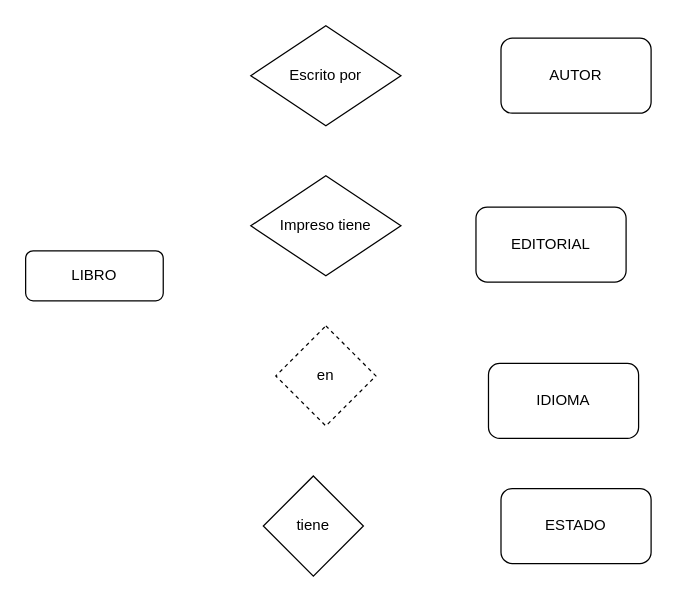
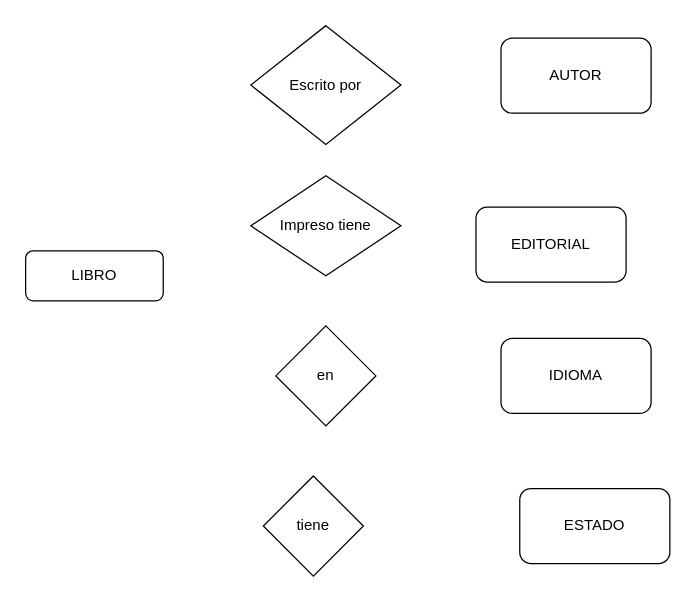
node "Escrito por": size 150x100 -> 150x119
node "en": style dashed -> solid
node "IDIOMA": moved (563, 401) -> (576, 376)
node "ESTADO": moved (576, 526) -> (594, 526)
